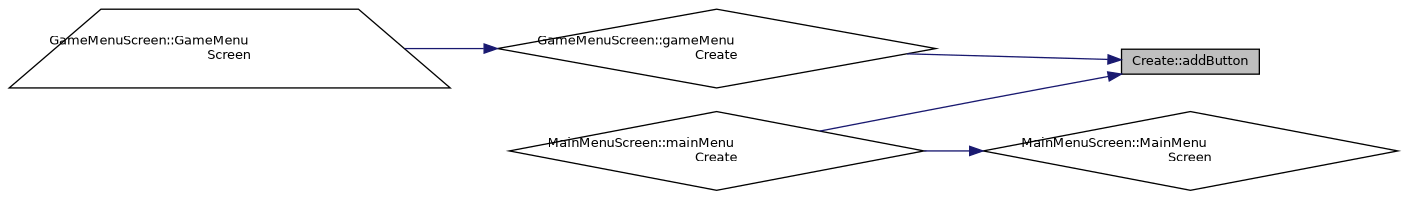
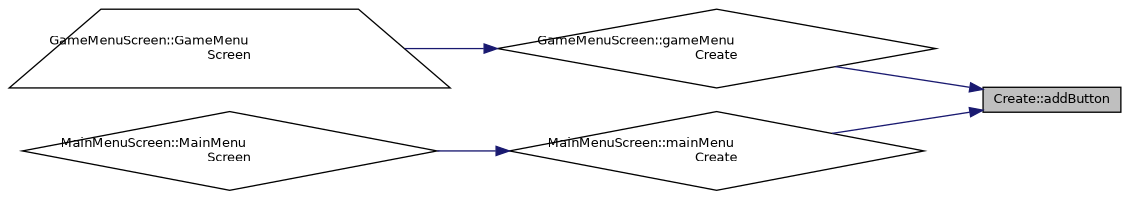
edge "MainMenuScreen::mainMenu Create" -> "MainMenuScreen::MainMenu Screen": reversed
